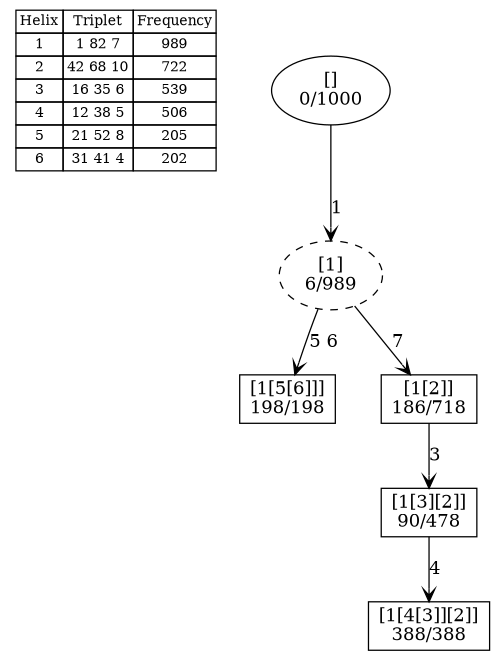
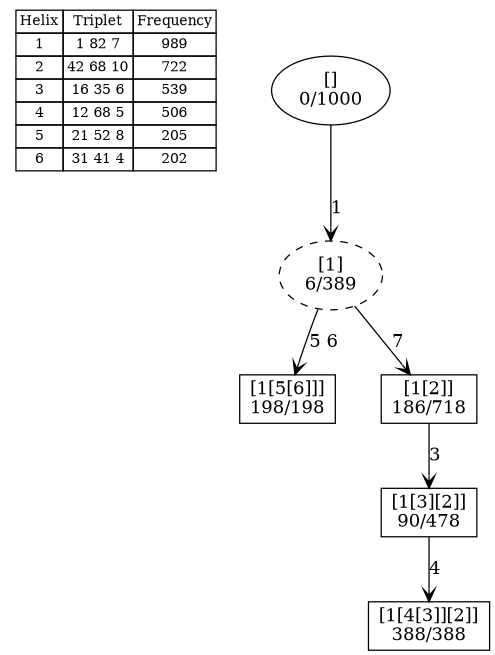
node "Helix": text "12 38 5" -> "12 68 5"
node "[1] 6/989": label "[1] 6/989" -> "[1] 6/389"
